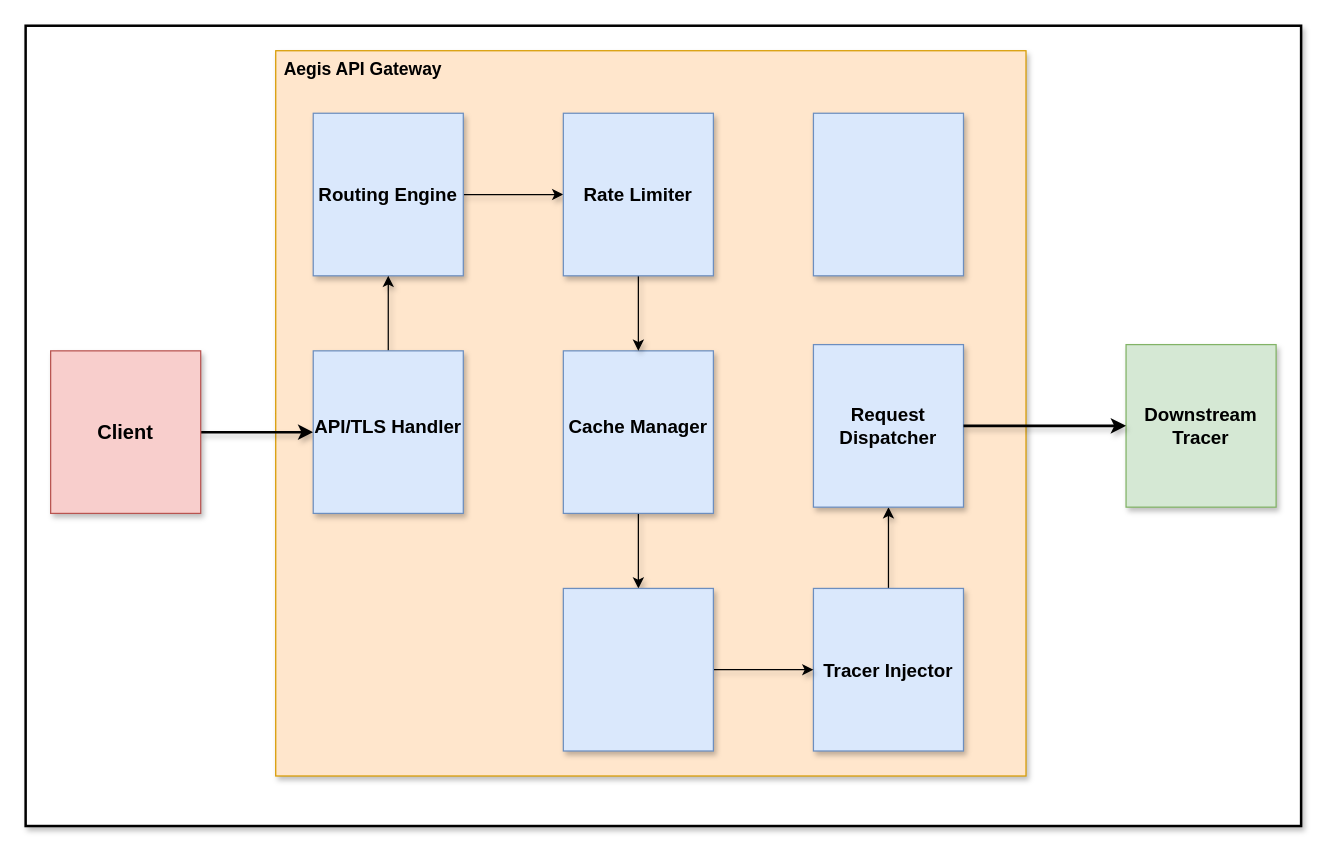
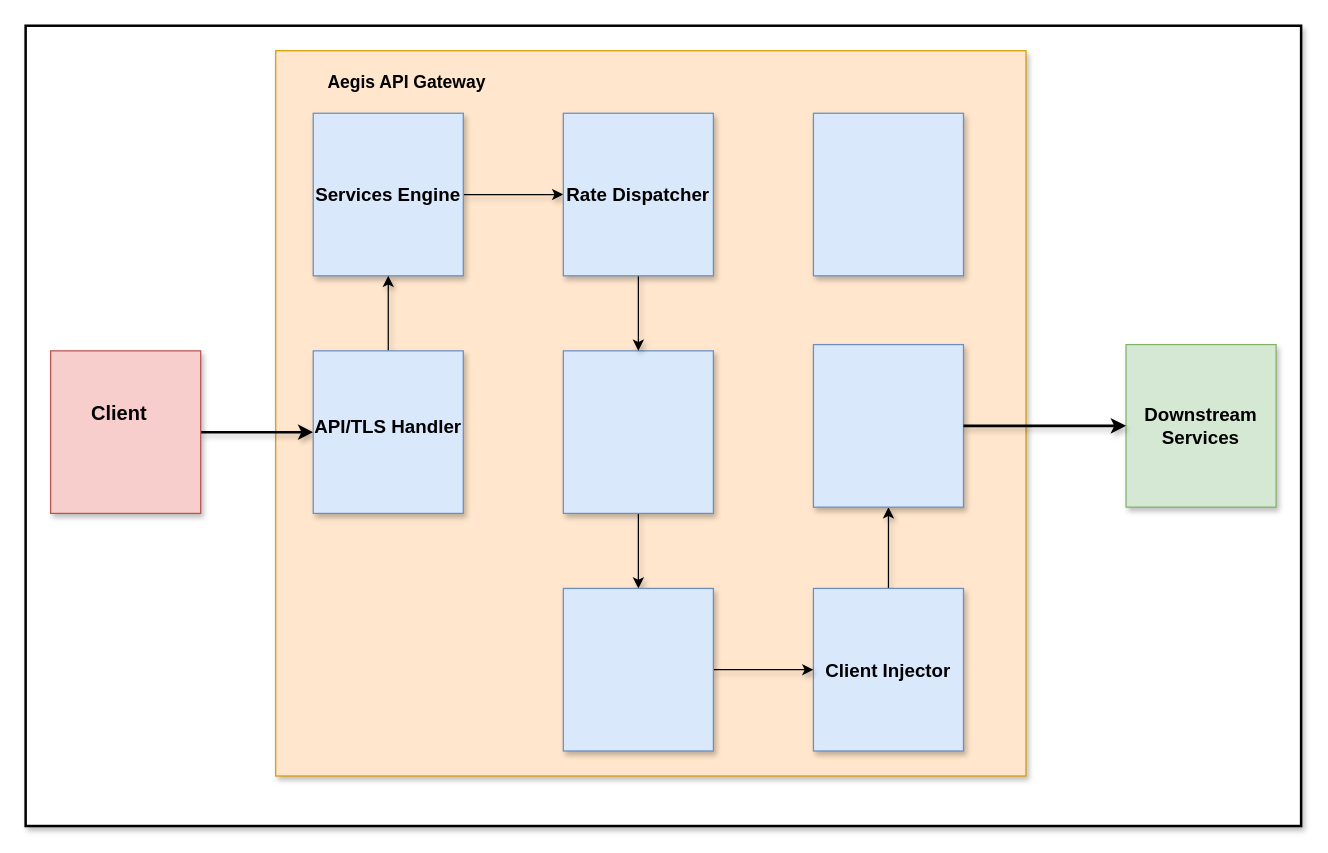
node "Aegis API Gateway": moved (363, 69) -> (407, 82)
node "Routing Engine": label "Routing Engine" -> "Services Engine"
node "Rate Limiter": label "Rate Limiter" -> "Rate Dispatcher"
node "Cache Manager": removed
node "Request Dispatcher": removed
node "Downstream Tracer": label "Downstream Tracer" -> "Downstream Services"
node "Client": moved (126, 432) -> (119, 413)
node "Tracer Injector": label "Tracer Injector" -> "Client Injector"
